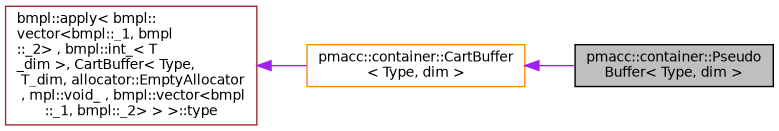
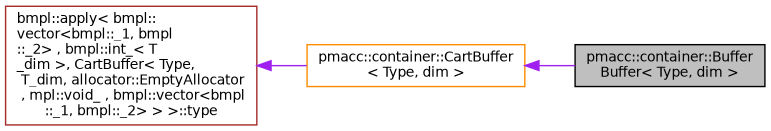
node "pmacc::container::Pseudo Buffer< Type, dim >": label "pmacc::container::Pseudo Buffer< Type, dim >" -> "pmacc::container::Buffer Buffer< Type, dim >"
